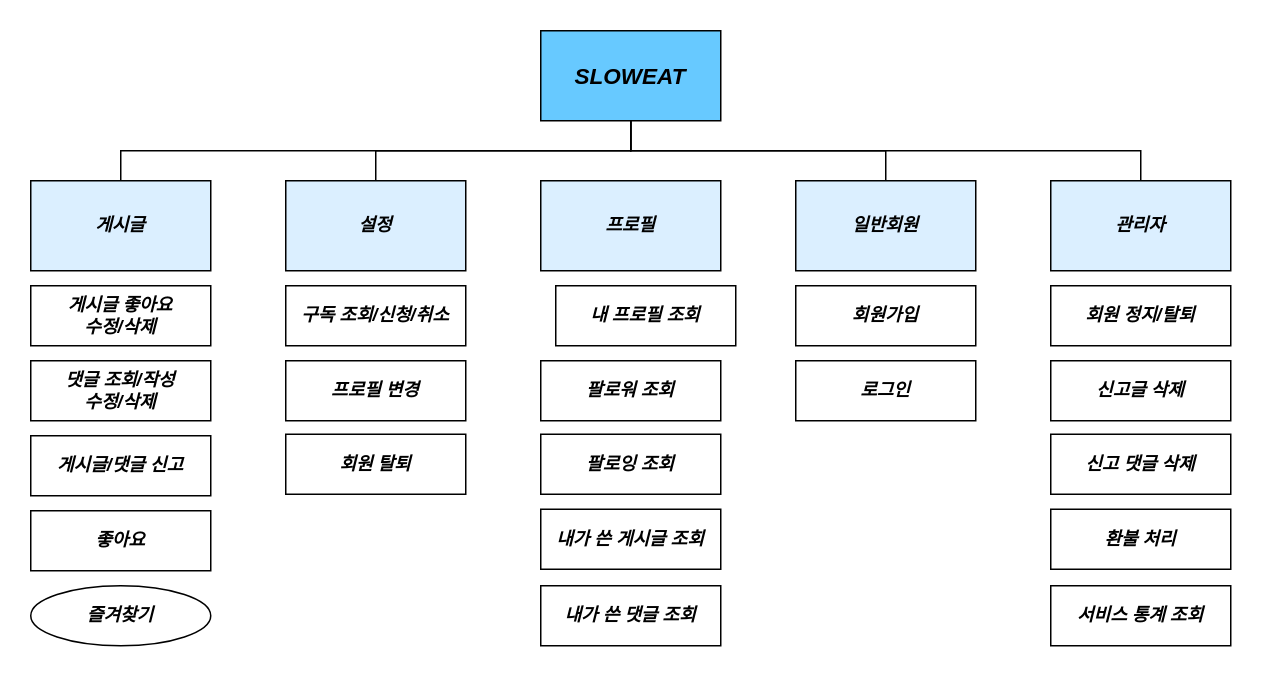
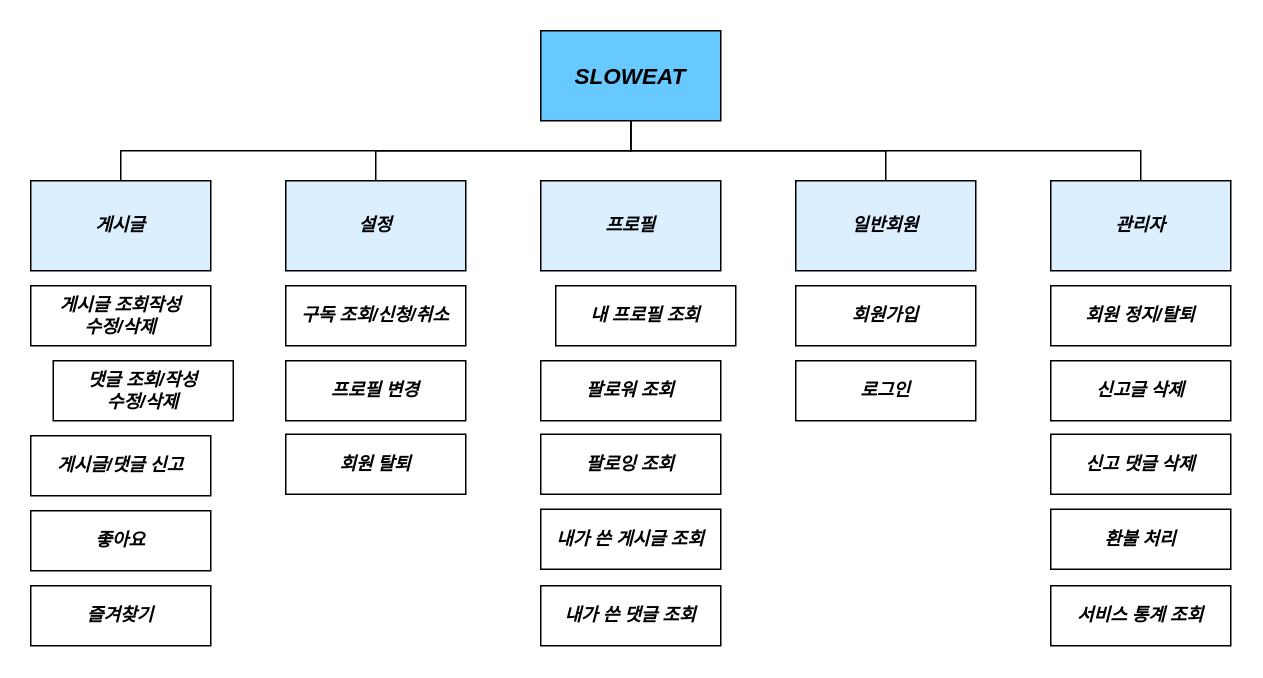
node "게시글 좋아요 수정/삭제": label "게시글 좋아요 수정/삭제" -> "게시글 조회작성 수정/삭제"
node "댓글 조회/작성 수정/삭제": moved (121, 391) -> (143, 391)
node "즐겨찾기": shape ellipse -> rectangle
